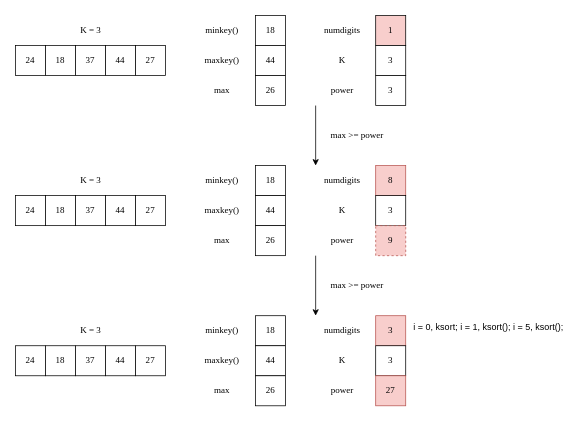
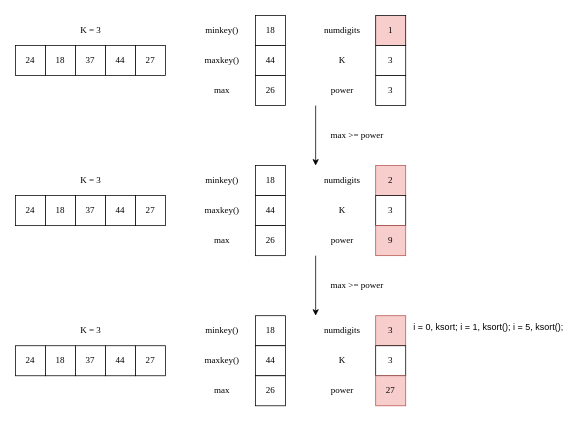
node "8": label "8" -> "2"
node "9": style dashed -> solid
